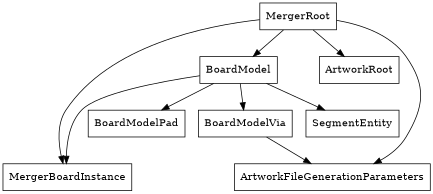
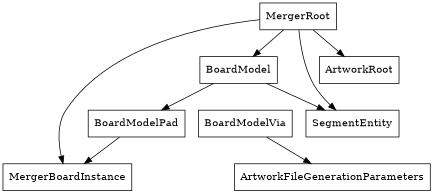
edge "MergerRoot" -> "ArtworkFileGenerationParameters": now "MergerRoot" -> "SegmentEntity"
edge "BoardModel" -> "BoardModelVia": removed
edge "BoardModel" -> "MergerBoardInstance": now "BoardModelPad" -> "MergerBoardInstance"
